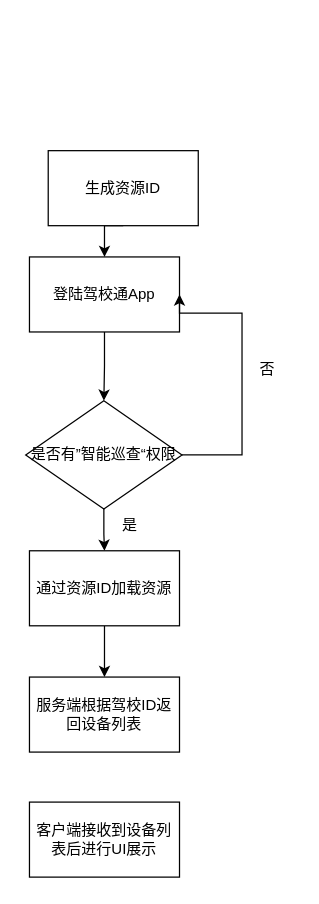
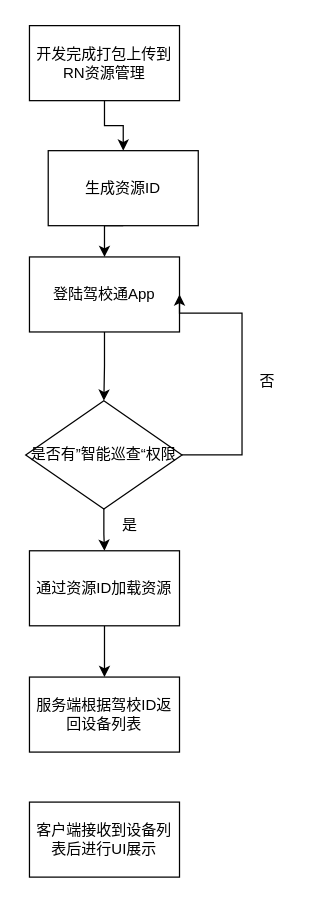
node "开发完成打包上传到RN资源管理": added
edge "开发完成打包上传到RN资源管理" -> "生成资源ID": added
node "否": moved (267, 369) -> (267, 382)
